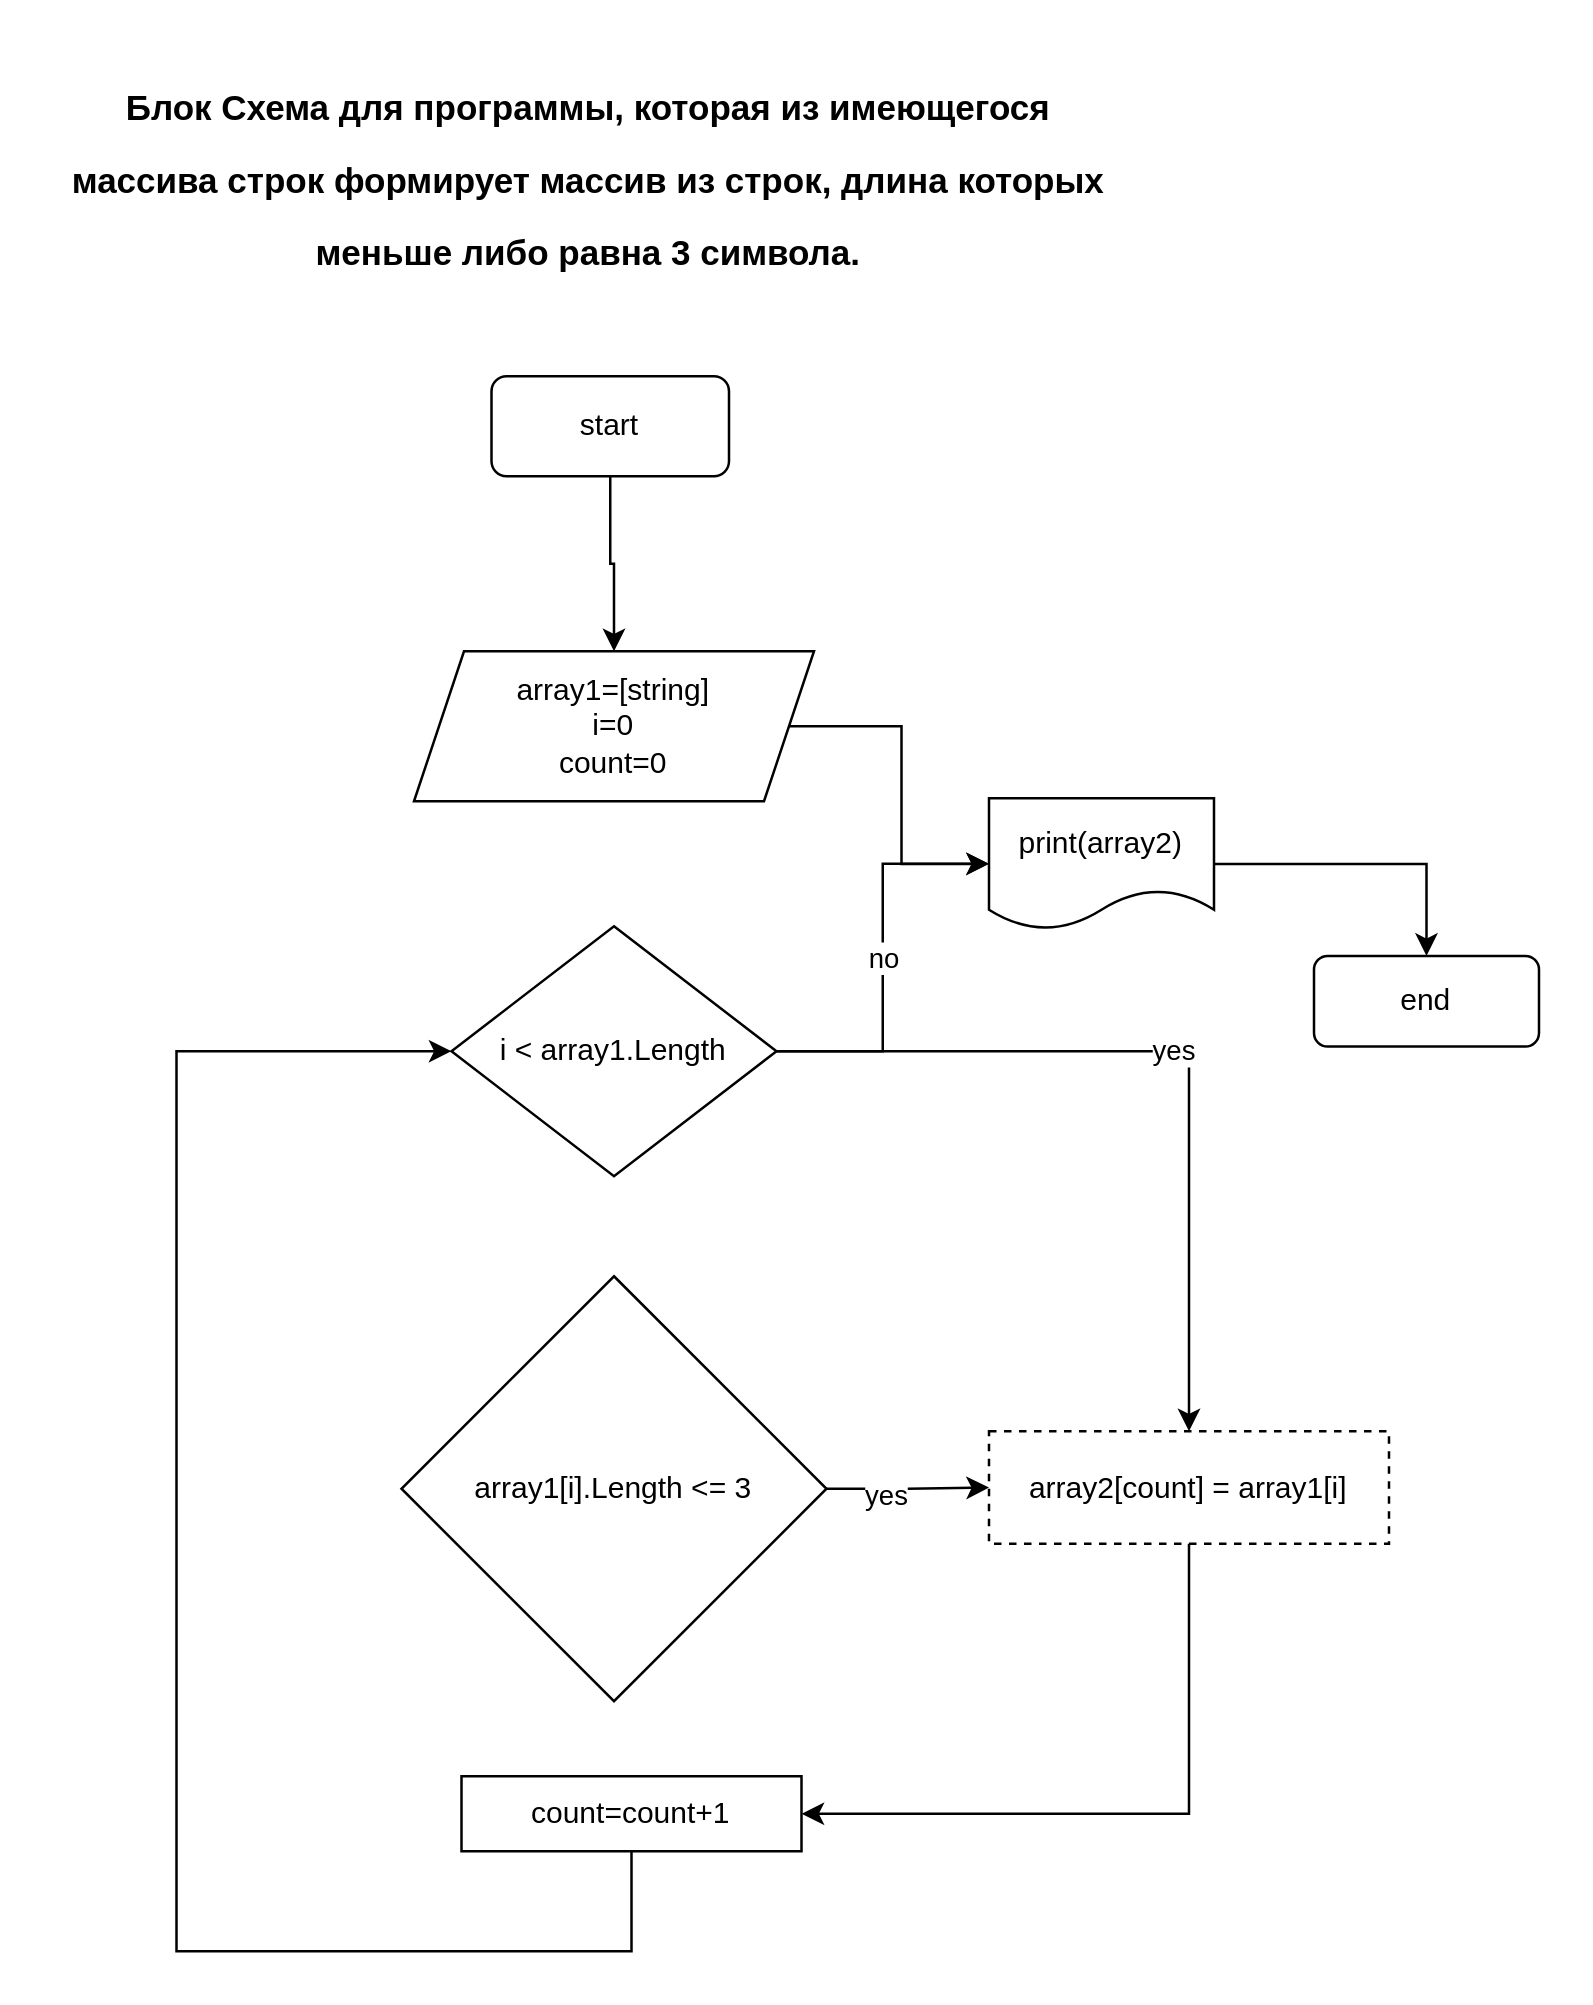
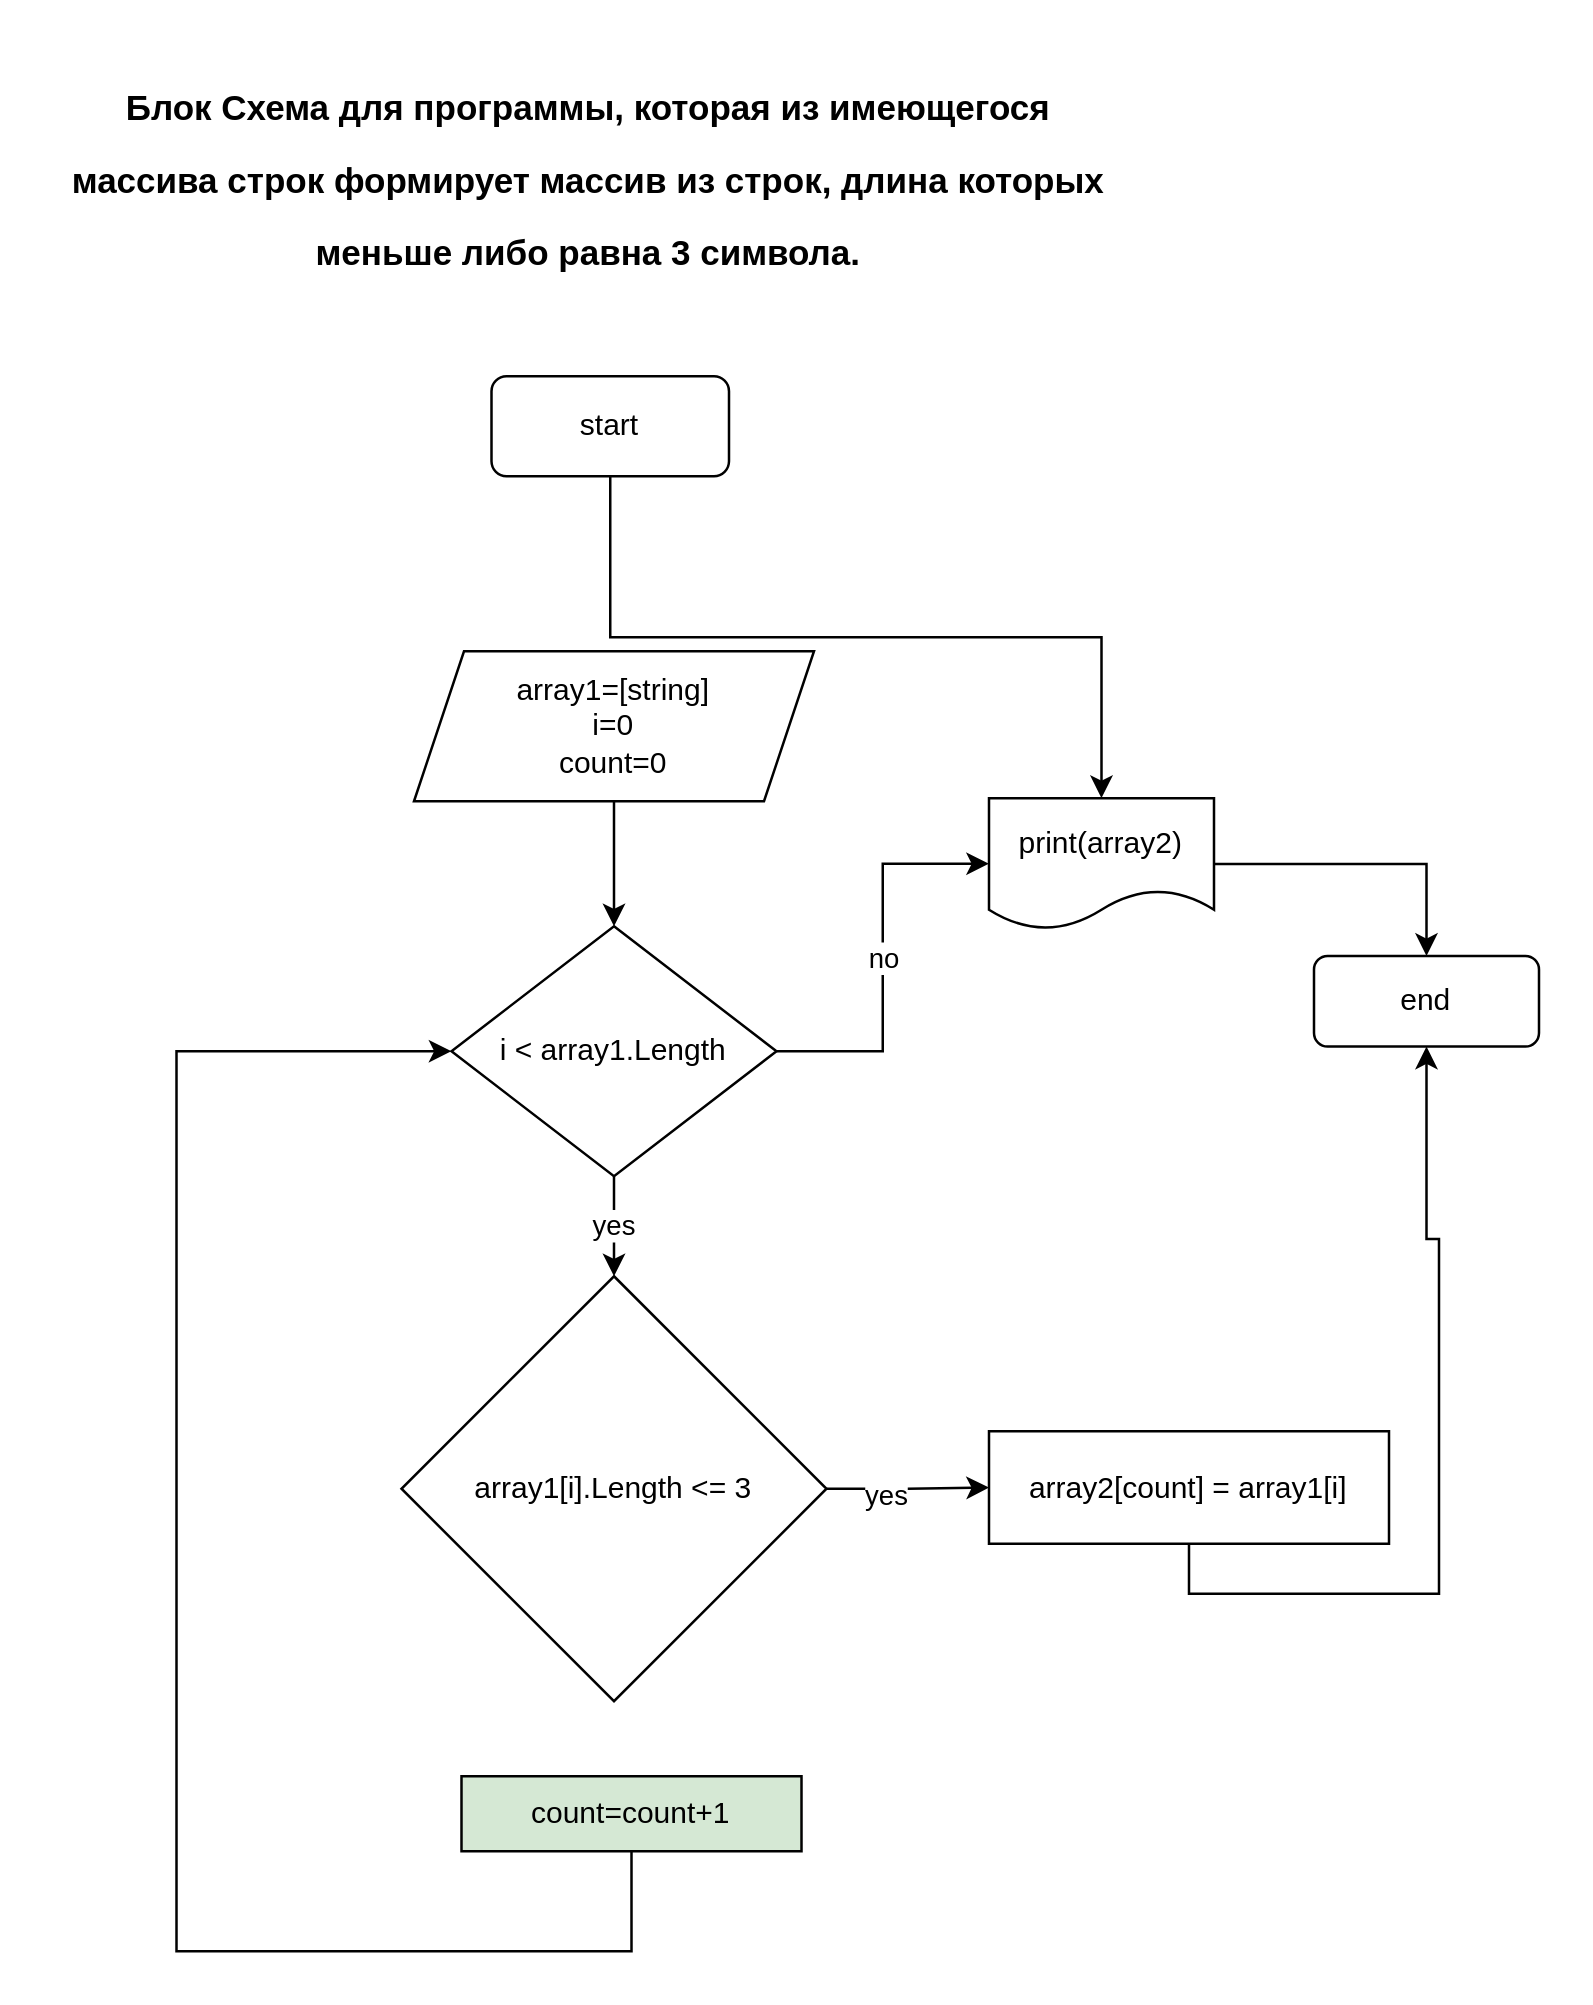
edge "start" -> "array1=[string] i=0 count=0": now "start" -> "print(array2)"
edge "array1=[string] i=0 count=0" -> "print(array2)": now "array1=[string] i=0 count=0" -> "i < array1.Length"
edge "i < array1.Length" -> "array2[count] = array1[i]": now "i < array1.Length" -> "array1[i].Length <= 3"
node "array2[count] = array1[i]": style dashed -> solid
node "count=count+1": fillcolor #ffffff -> #d5e8d4
edge "array2[count] = array1[i]" -> "count=count+1": now "array2[count] = array1[i]" -> "end"
